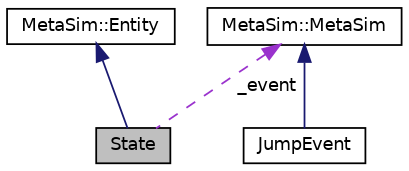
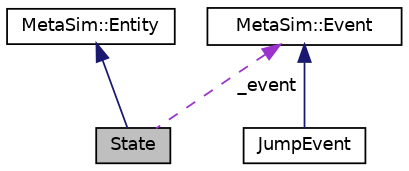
node "MetaSim::MetaSim": label "MetaSim::MetaSim" -> "MetaSim::Event"
